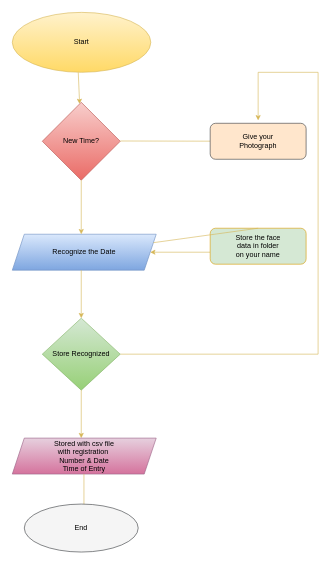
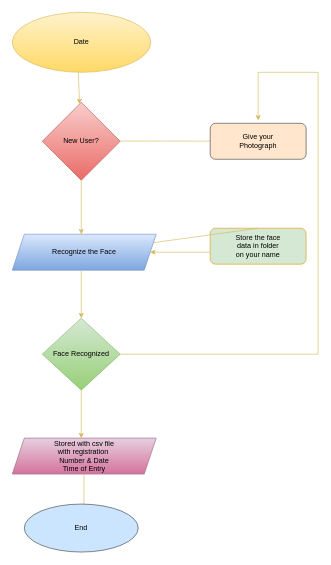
node "Start": label "Start" -> "Date"
node "New Time?": label "New Time?" -> "New User?"
node "Recognize the Date": label "Recognize the Date" -> "Recognize the Face"
node "Store Recognized": label "Store Recognized" -> "Face Recognized"
node "End": fillcolor #f5f5f5 -> #cce5ff
